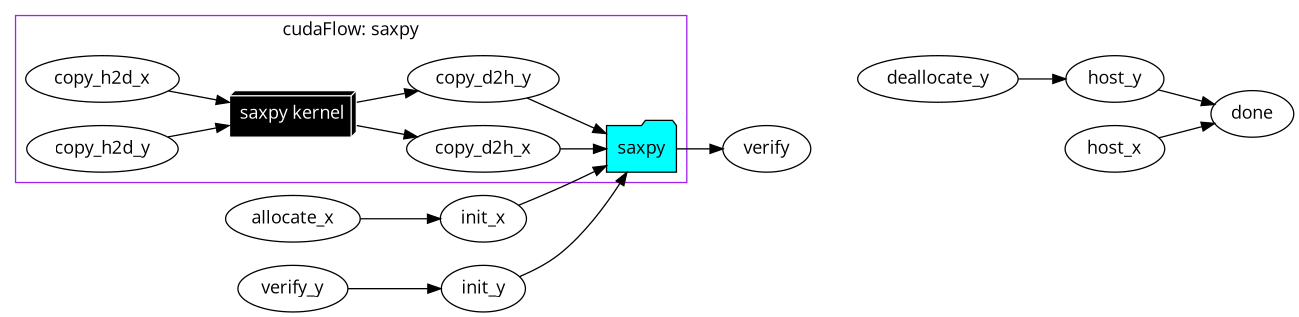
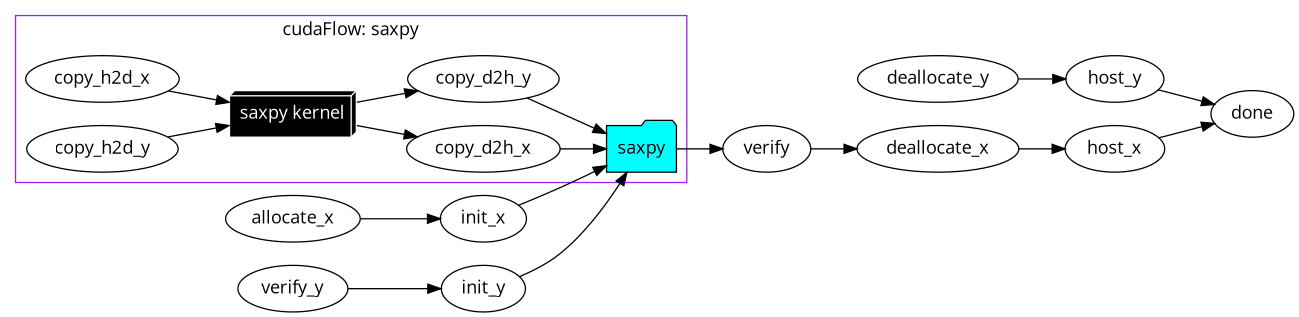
node "deallocate_x": added
